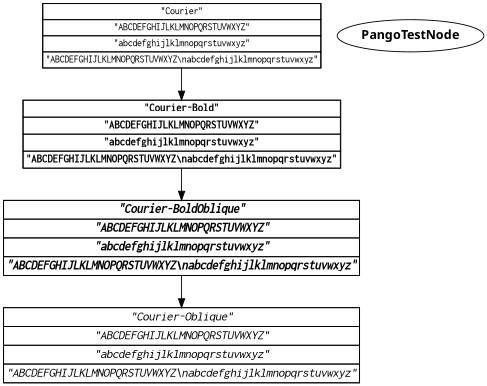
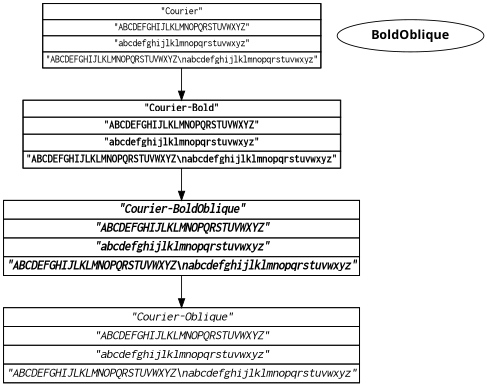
node "PangoTestNode": label "PangoTestNode" -> "BoldOblique"
